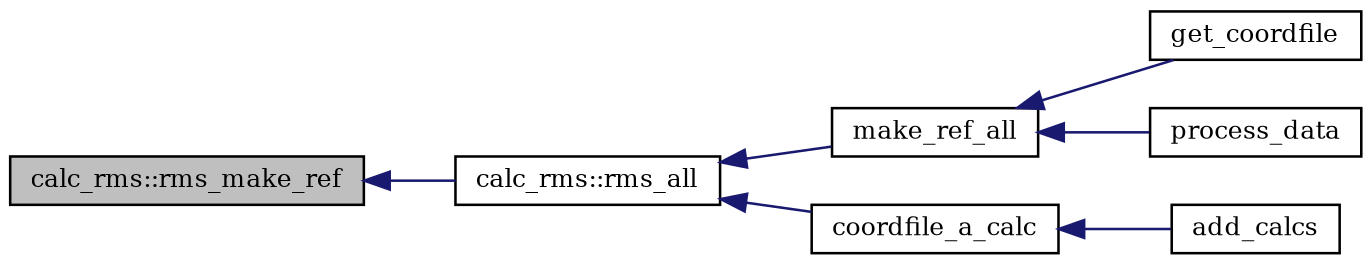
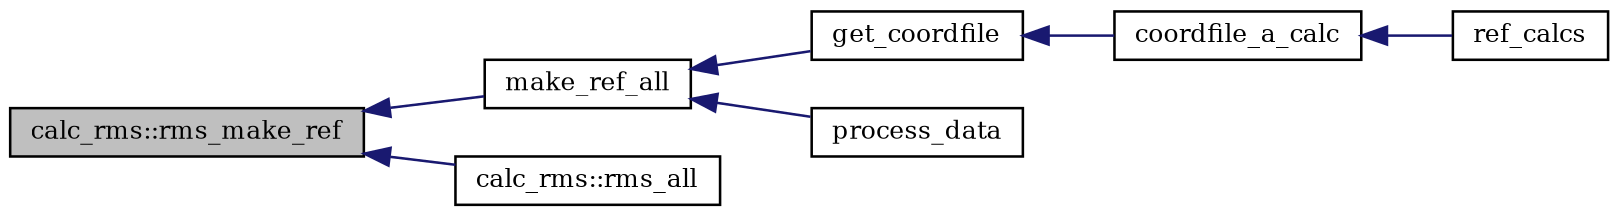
edge "make_ref_all" -> "calc_rms::rms_all": now "make_ref_all" -> "calc_rms::rms_make_ref"
edge "coordfile_a_calc" -> "calc_rms::rms_all": now "coordfile_a_calc" -> "get_coordfile"
node "add_calcs": label "add_calcs" -> "ref_calcs"
